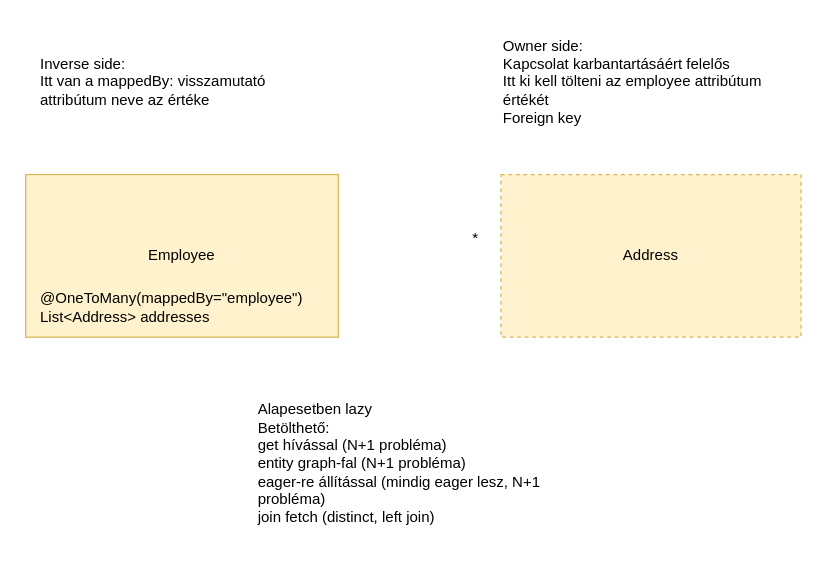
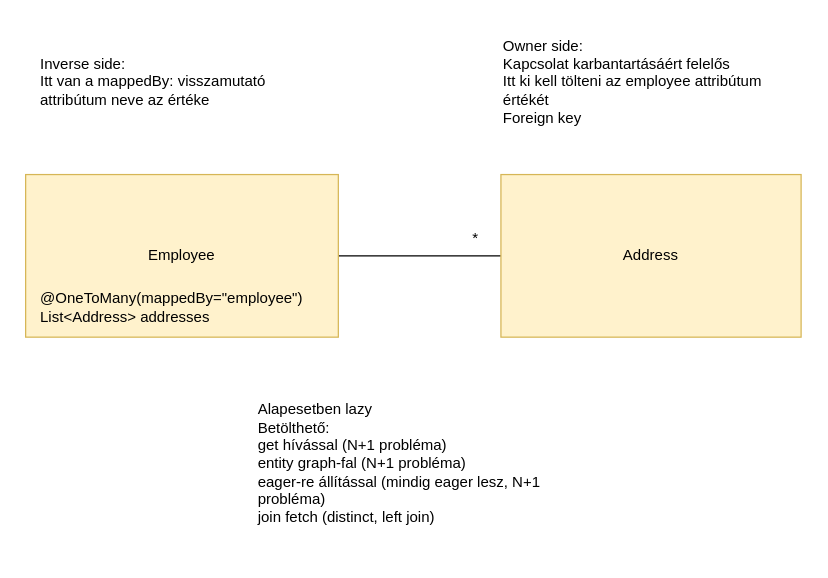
edge "Employee" -- "Address": added
node "Address": style dashed -> solid
